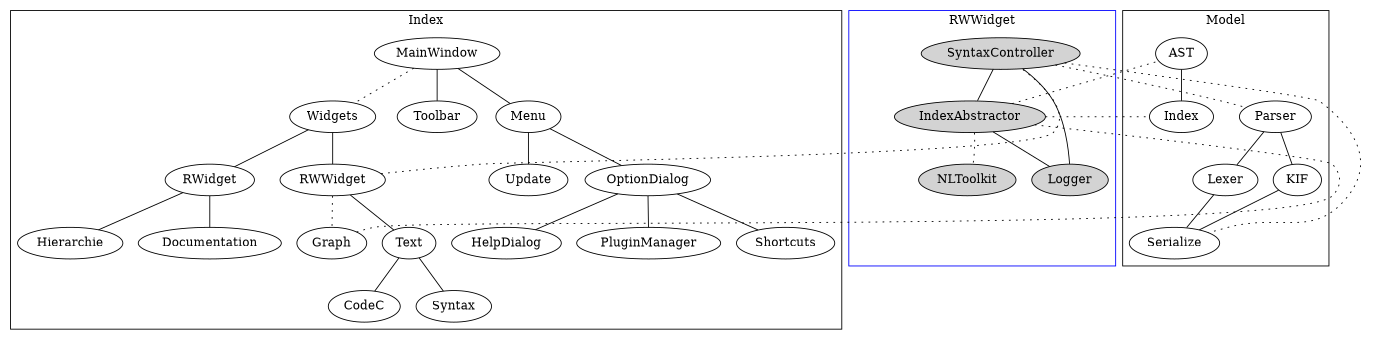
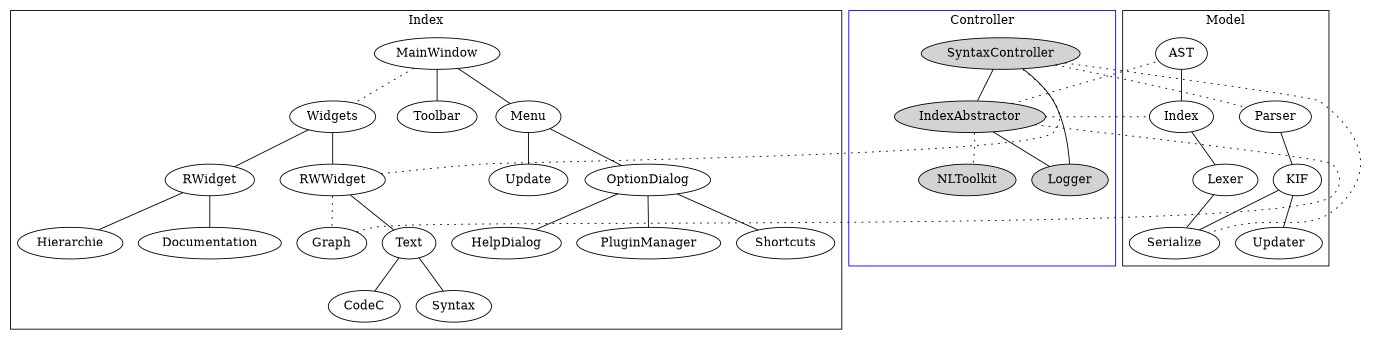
cluster "RWWidget": label "RWWidget" -> "Controller"
edge "Parser" -- "Lexer": now "Index" -- "Lexer"
node "Updater": added
